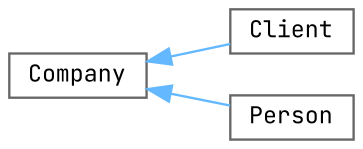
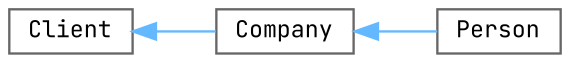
edge "Client" -> "Company": reversed
